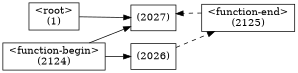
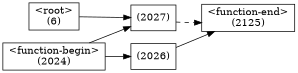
edge "<function-end> (2125)" -> "(2027)": reversed
node "<root> (1)": label "<root> (1)" -> "<root> (6)"
edge "(2026)" -> "<function-end> (2125)": style dashed -> solid
node "<function-begin> (2124)": label "<function-begin> (2124)" -> "<function-begin> (2024)"
